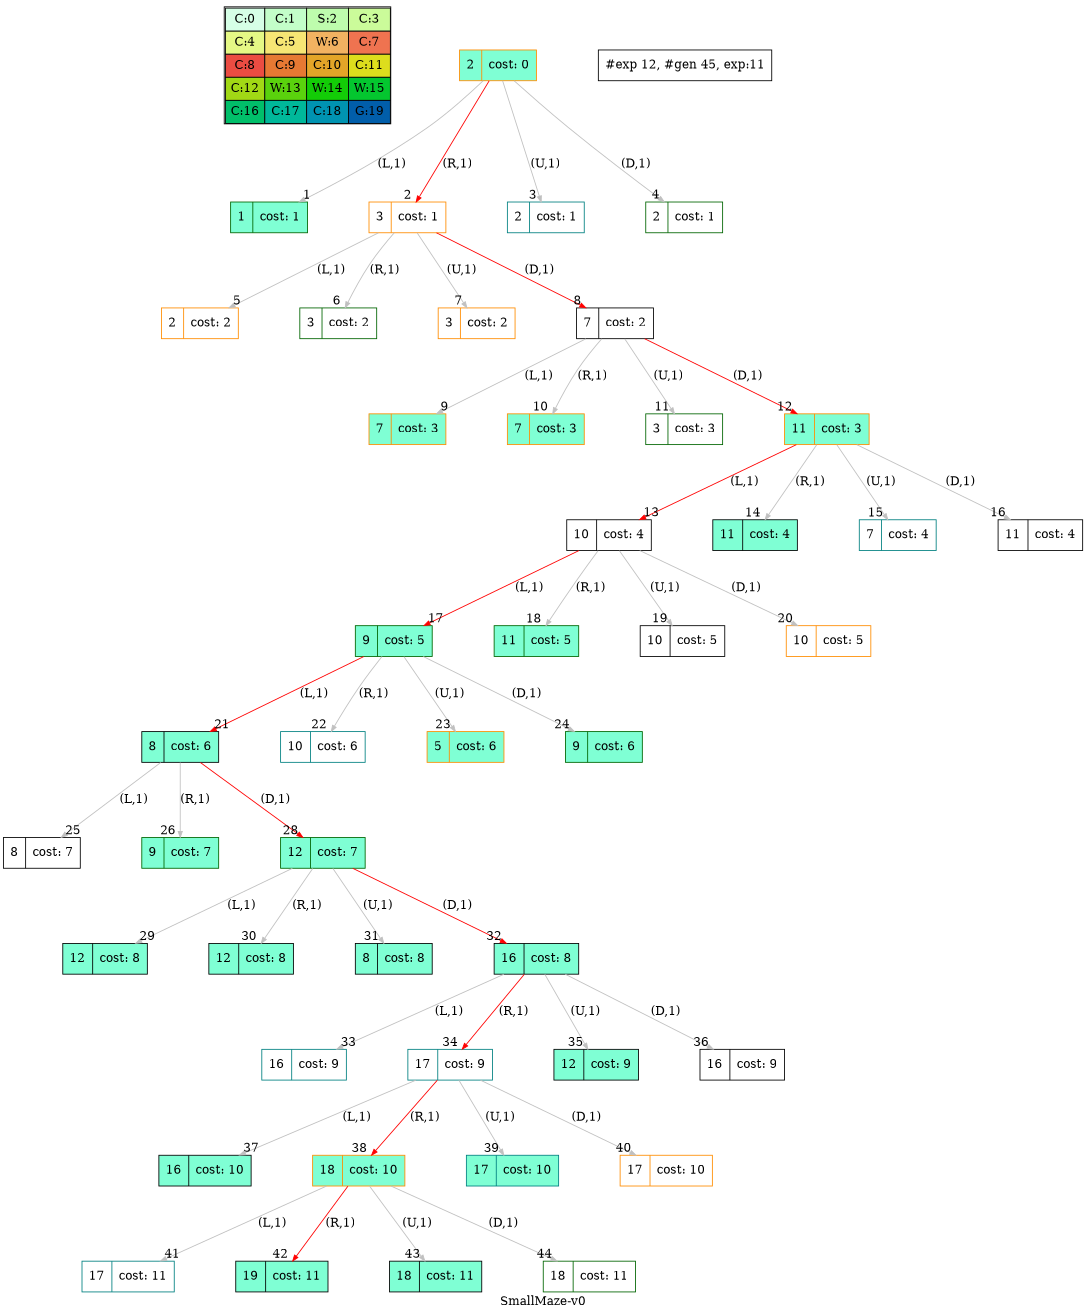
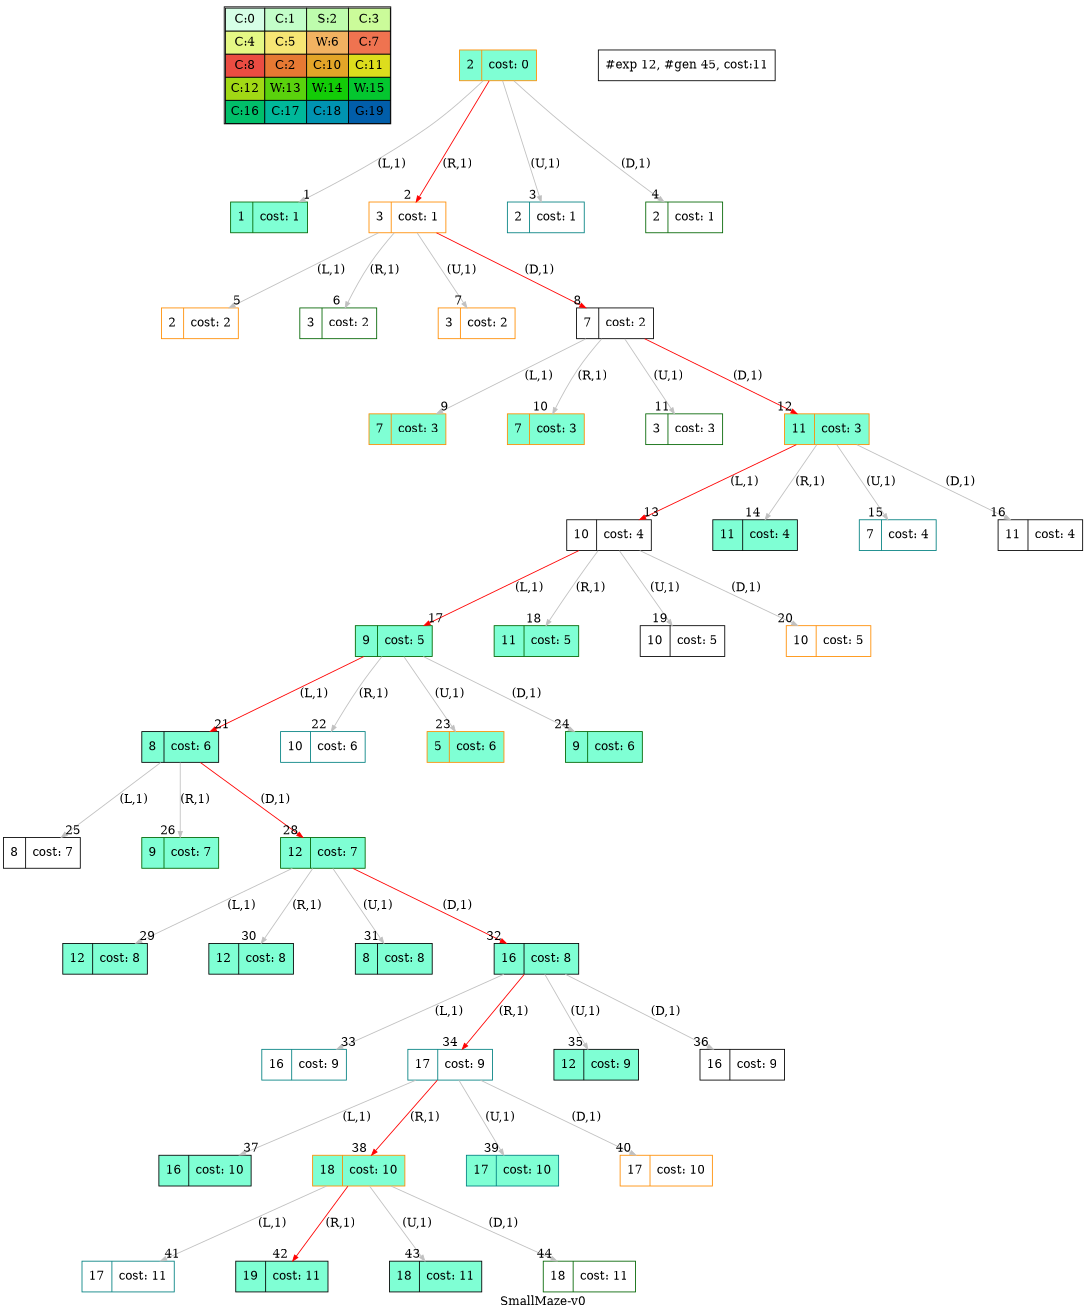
node "C:0": text "C:9" -> "C:2"
node "#exp 12, #gen 45, exp:11": label "#exp 12, #gen 45, exp:11" -> "#exp 12, #gen 45, cost:11"
